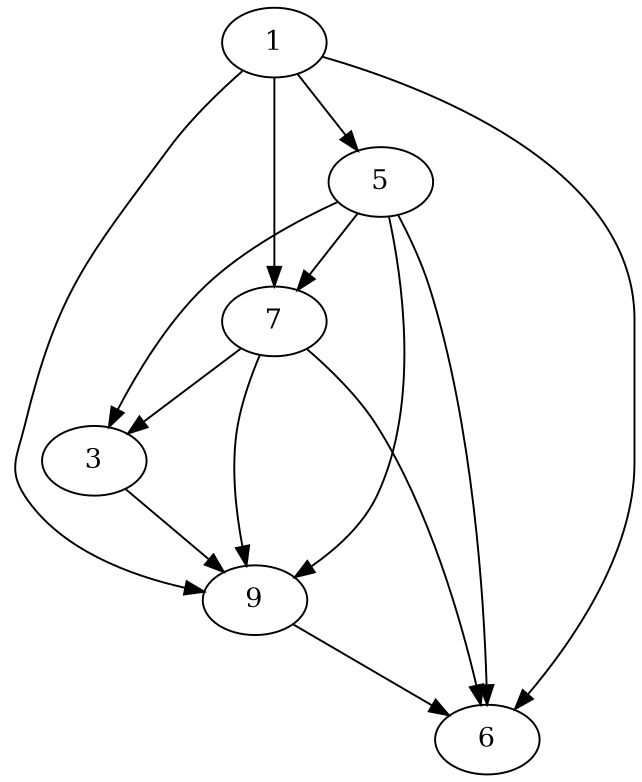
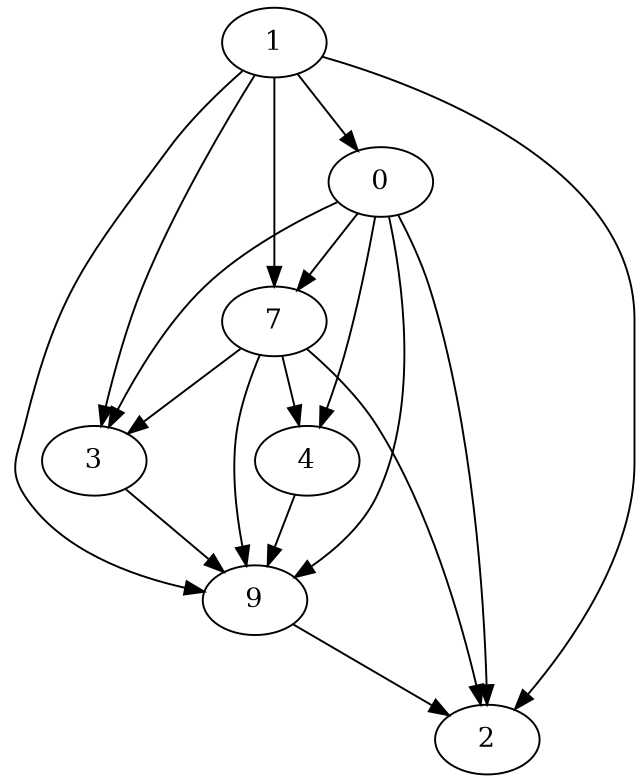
node "5": label "5" -> "0"
edge "1" -> "3": added
node "4": added
node "6": label "6" -> "2"
